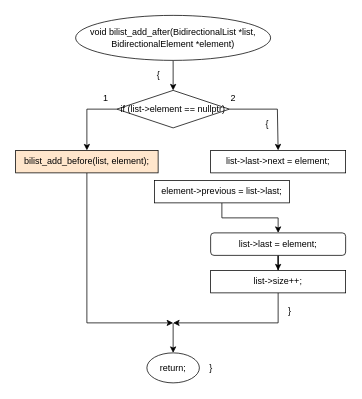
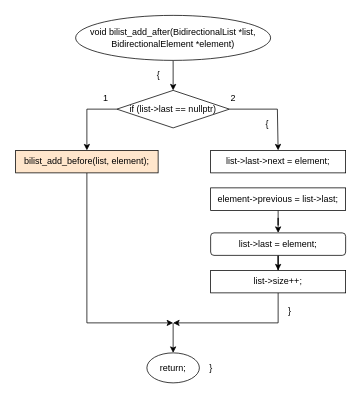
node "if (list->element == nullptr)": label "if (list->element == nullptr)" -> "if (list->last == nullptr)"
node "element->previous = list->last;": moved (222, 192) -> (278, 199)
